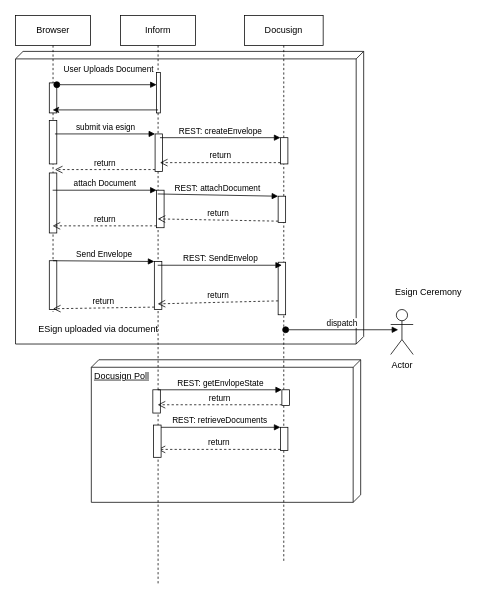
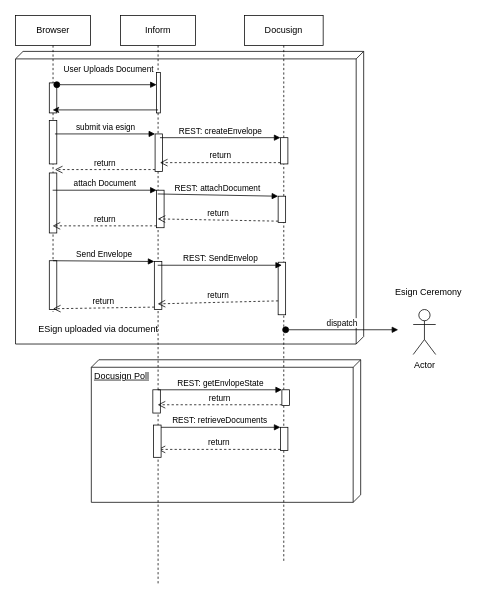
node "Actor": moved (402, 332) -> (424, 332)
